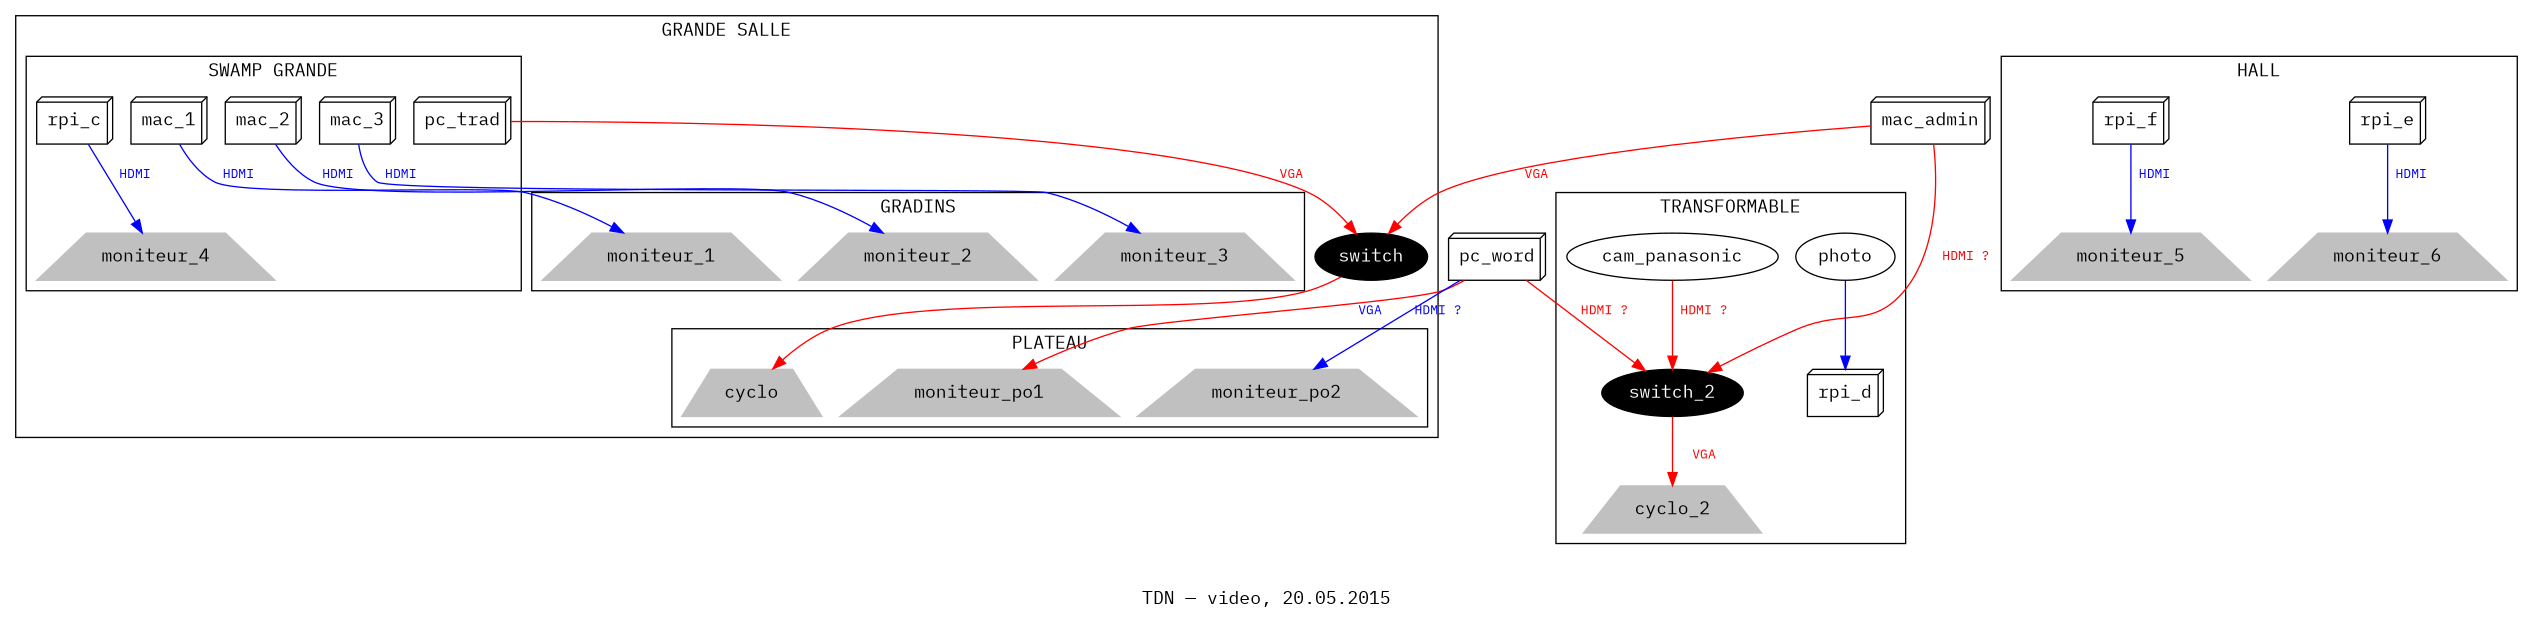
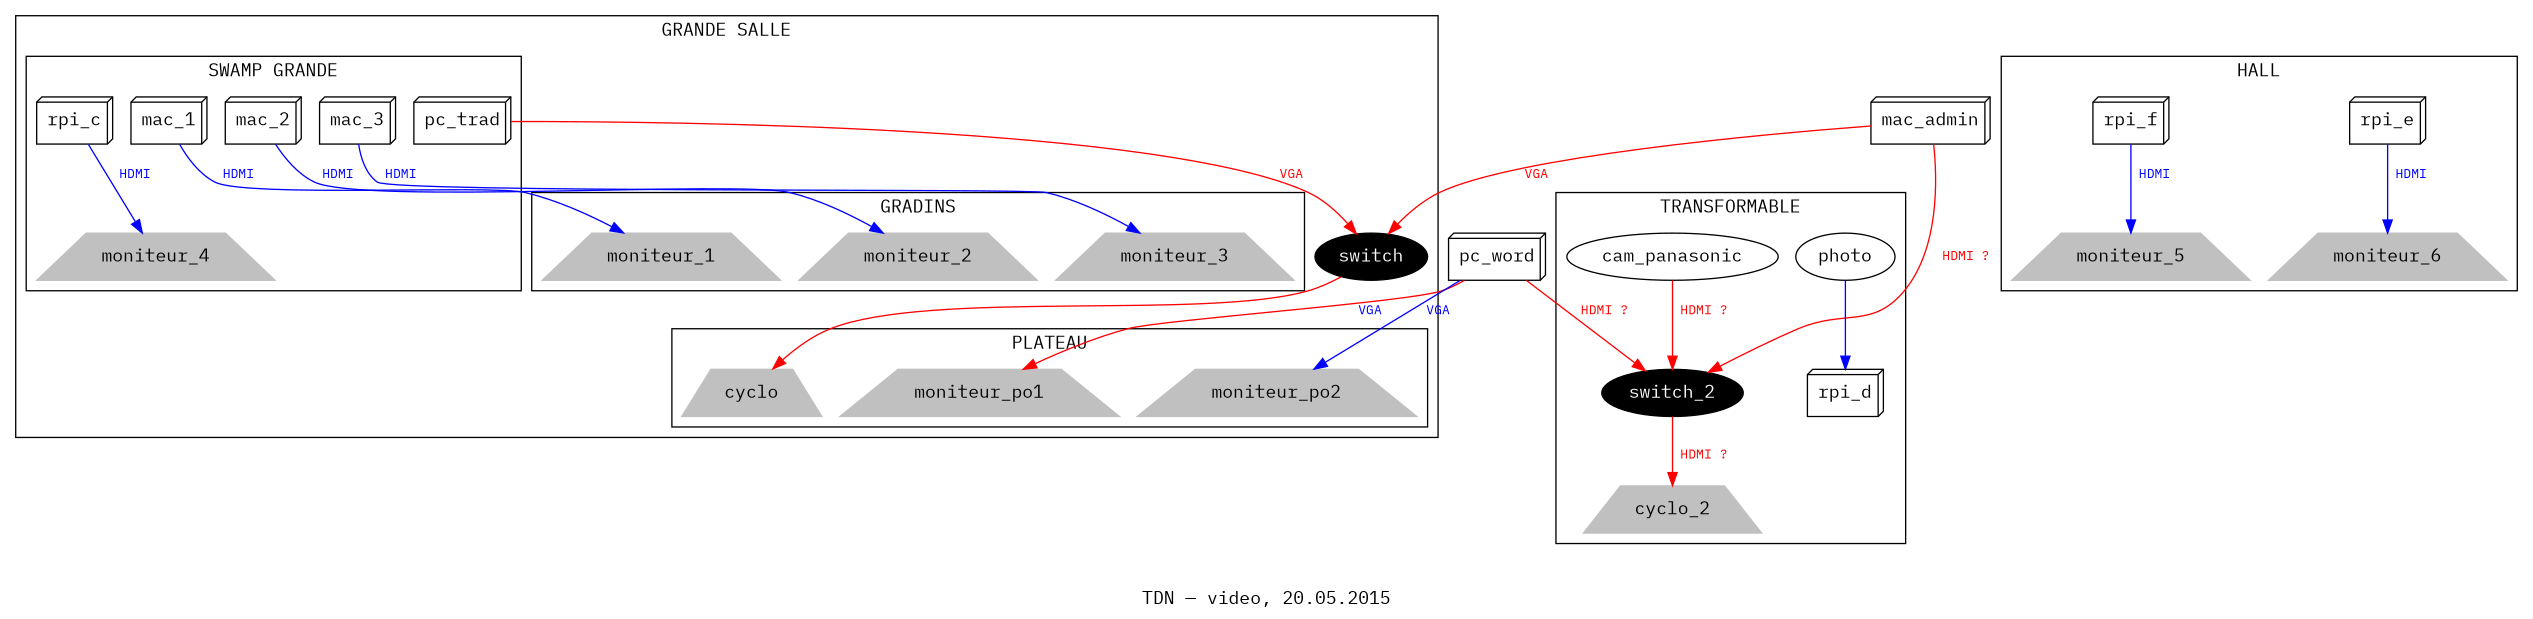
edge "pc_word" -> "moniteur_po2": label " HDMI ?" -> " VGA"
edge "switch_2" -> "cyclo_2": label " VGA" -> " HDMI ?"
